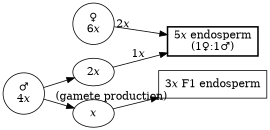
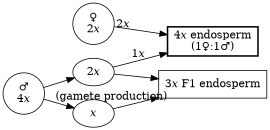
node "♀ 6𝑥": label "♀ 6𝑥" -> "♀ 2𝑥"
node "5𝑥 endosperm (1♀:1♂)": label "5𝑥 endosperm (1♀:1♂)" -> "4𝑥 endosperm (1♀:1♂)"
edge "2𝑥" -> "3𝑥 F1 endosperm": added
